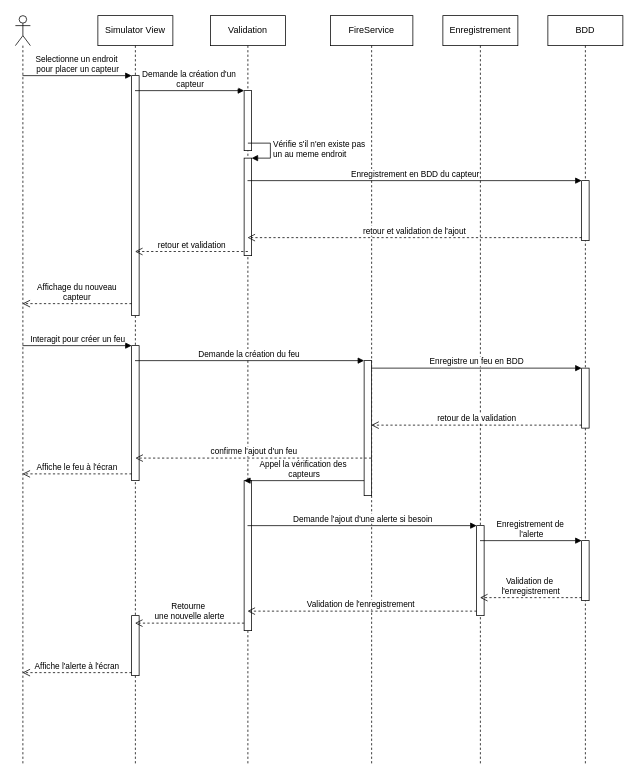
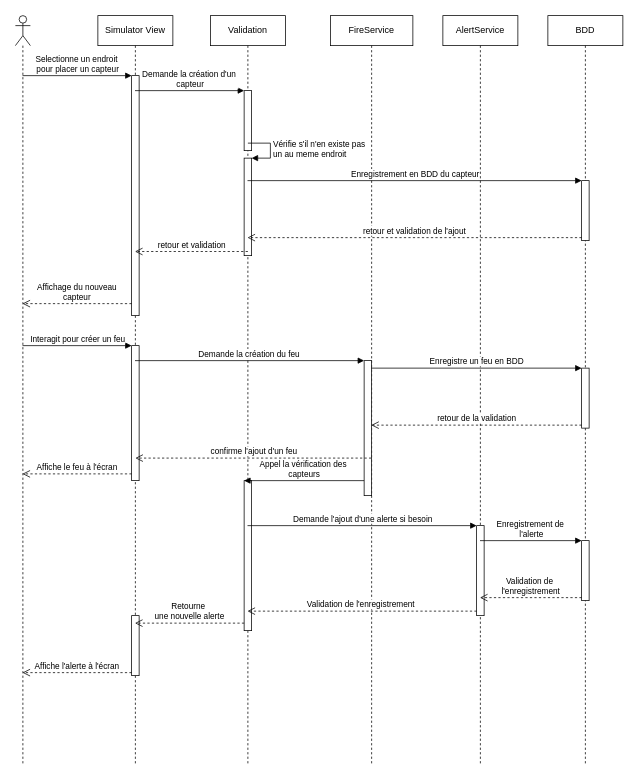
node "Enregistrement": label "Enregistrement" -> "AlertService"
